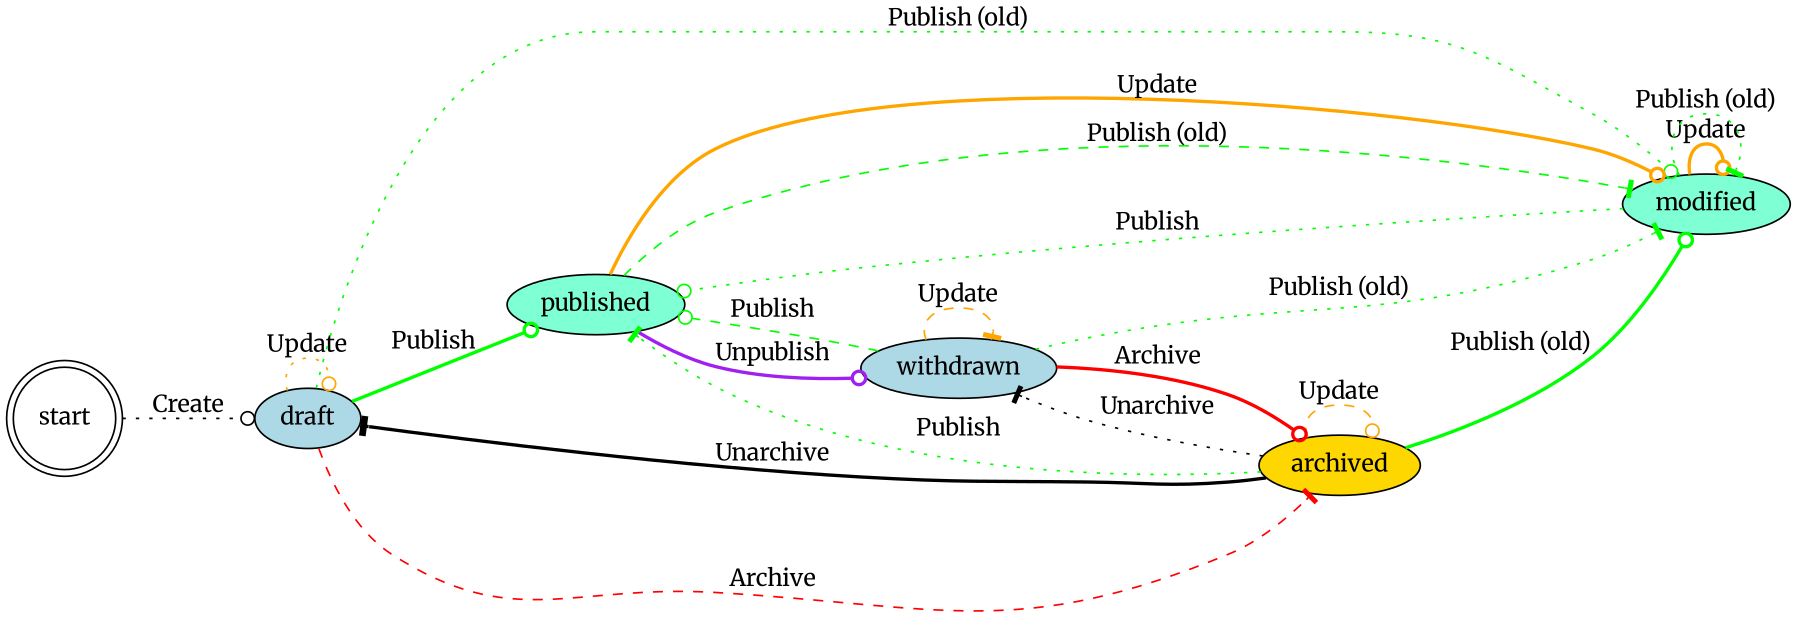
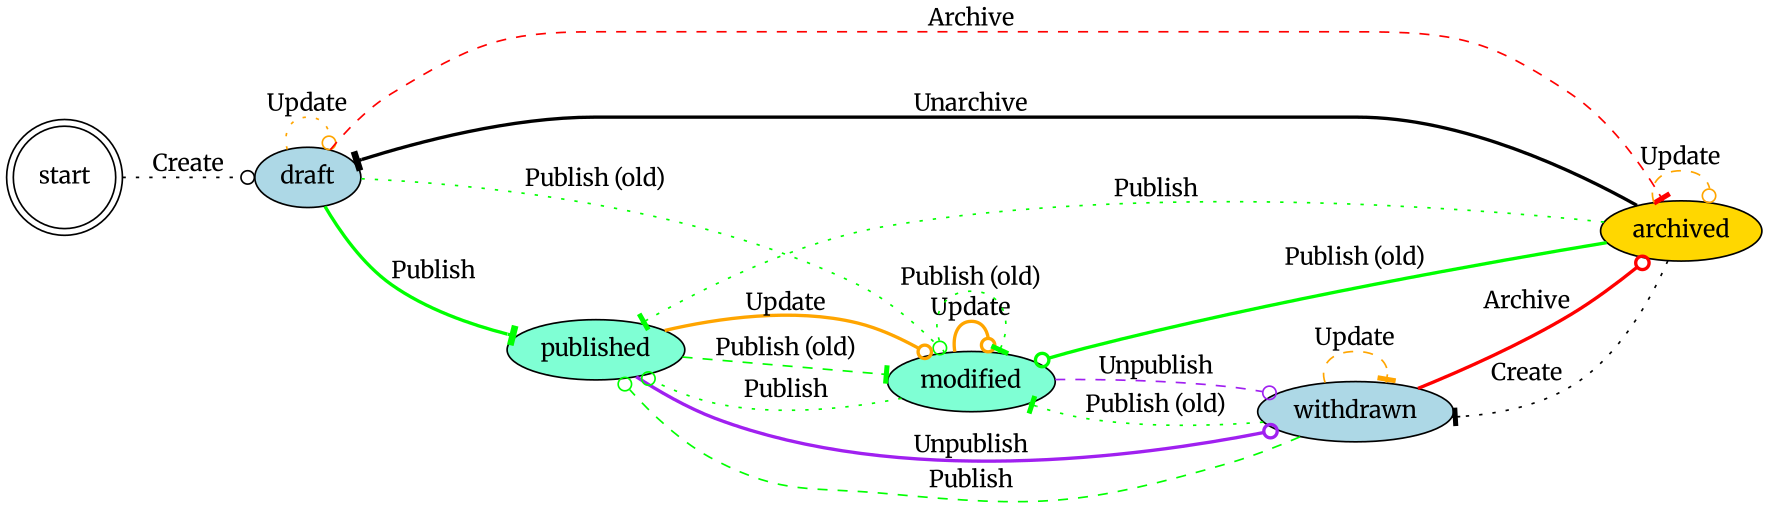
edge "draft" -> "published": arrowhead odot -> tee
edge "modified" -> "withdrawn": added, label "Unpublish"
edge "archived" -> "withdrawn": label "Unarchive" -> "Create"
